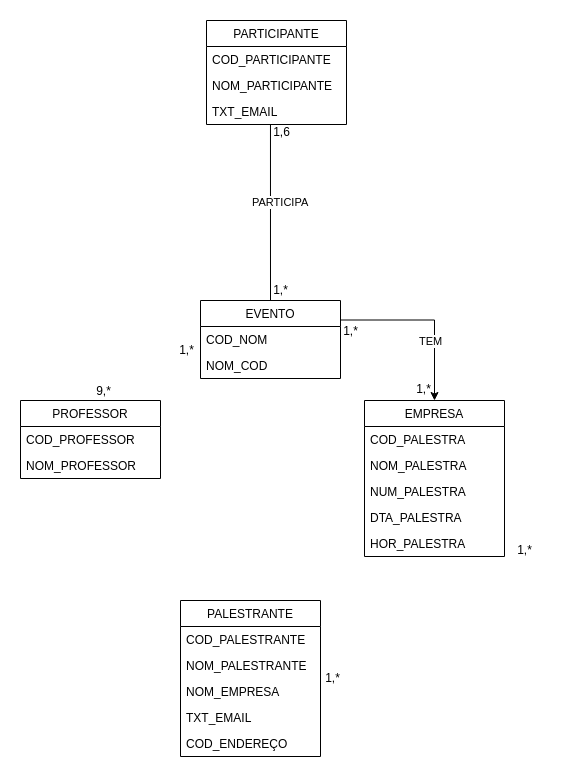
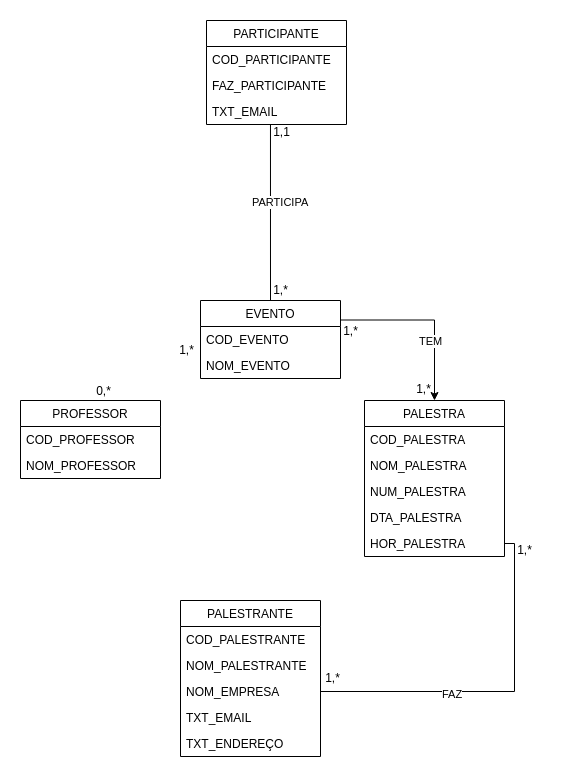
node "NOM_PARTICIPANTE": label "NOM_PARTICIPANTE" -> "FAZ_PARTICIPANTE"
node "1,6": label "1,6" -> "1,1"
node "COD_NOM": label "COD_NOM" -> "COD_EVENTO"
node "NOM_COD": label "NOM_COD" -> "NOM_EVENTO"
node "9,*": label "9,*" -> "0,*"
node "EMPRESA": label "EMPRESA" -> "PALESTRA"
edge "HOR_PALESTRA" -- "NOM_EMPRESA": added, label "FAZ"
node "COD_ENDEREÇO": label "COD_ENDEREÇO" -> "TXT_ENDEREÇO"
